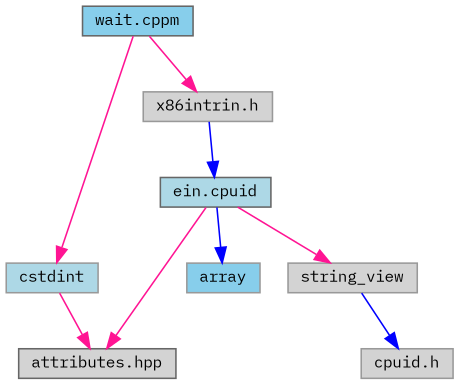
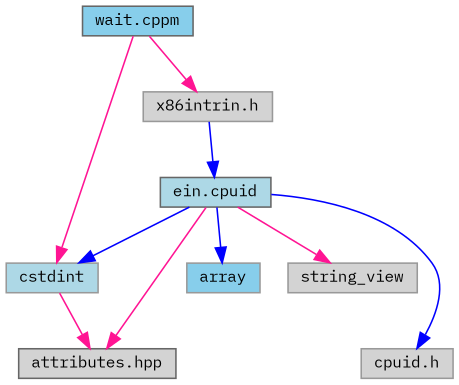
edge "ein.cpuid" -> "cstdint": added
edge "string_view" -> "cpuid.h": now "ein.cpuid" -> "cpuid.h"
